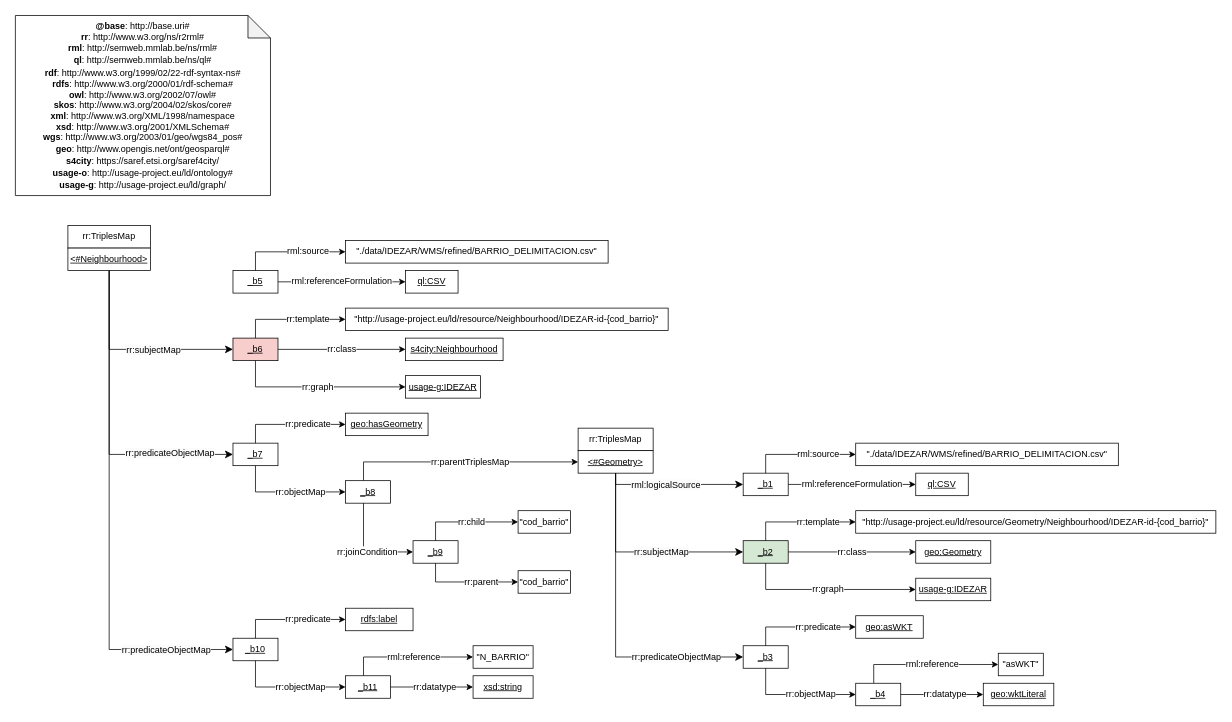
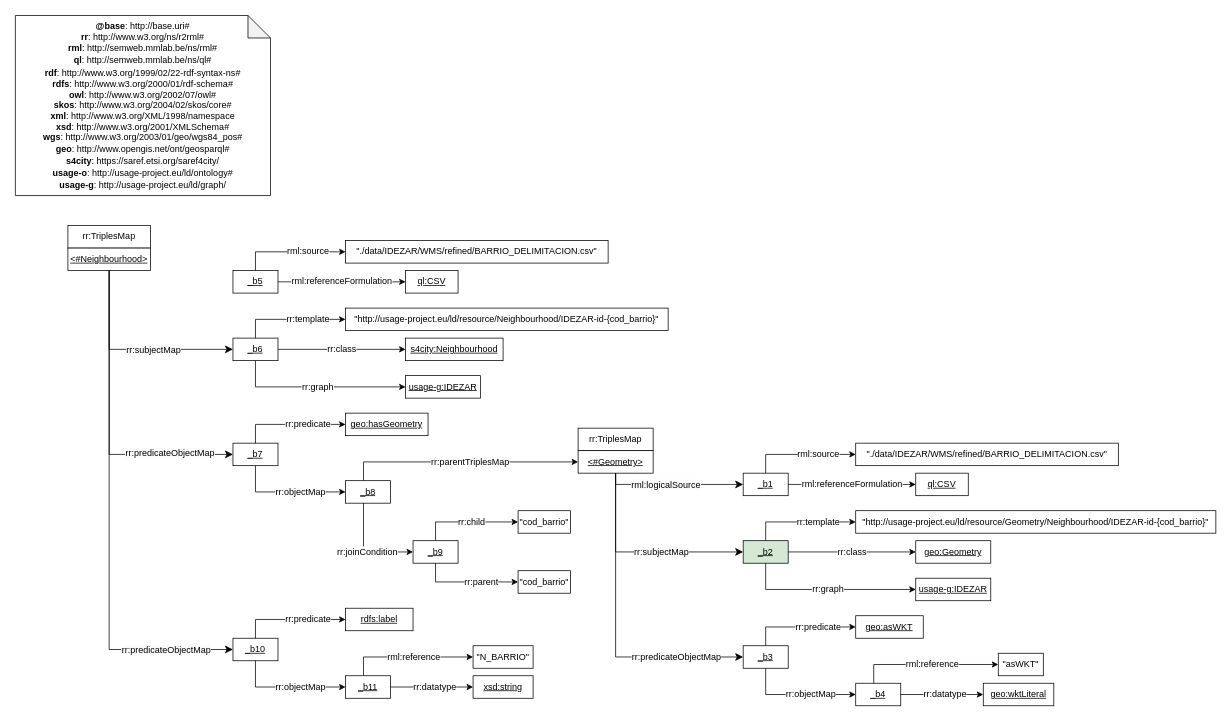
node "_b6": fillcolor #f8cecc -> #ffffff
